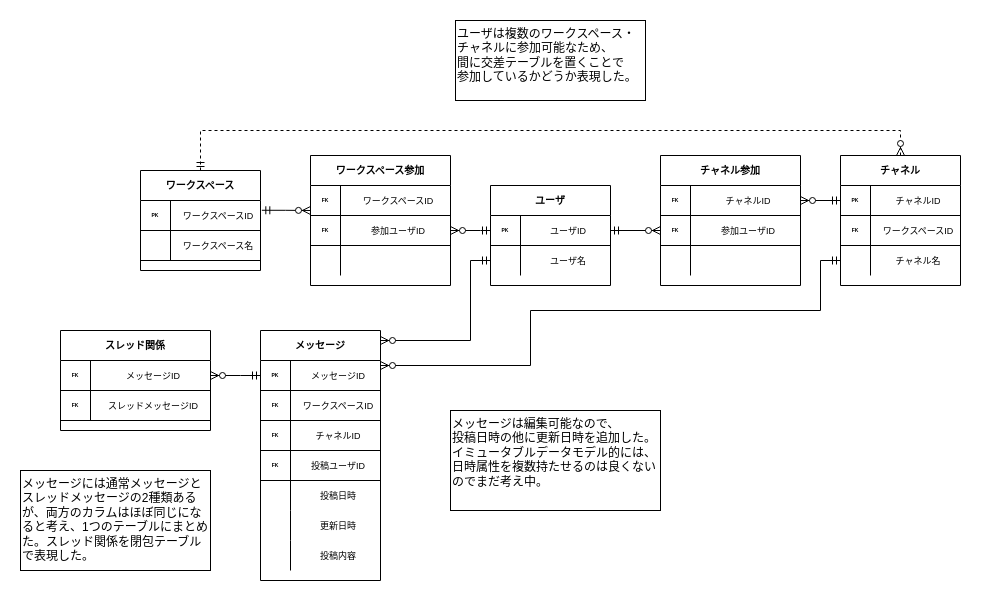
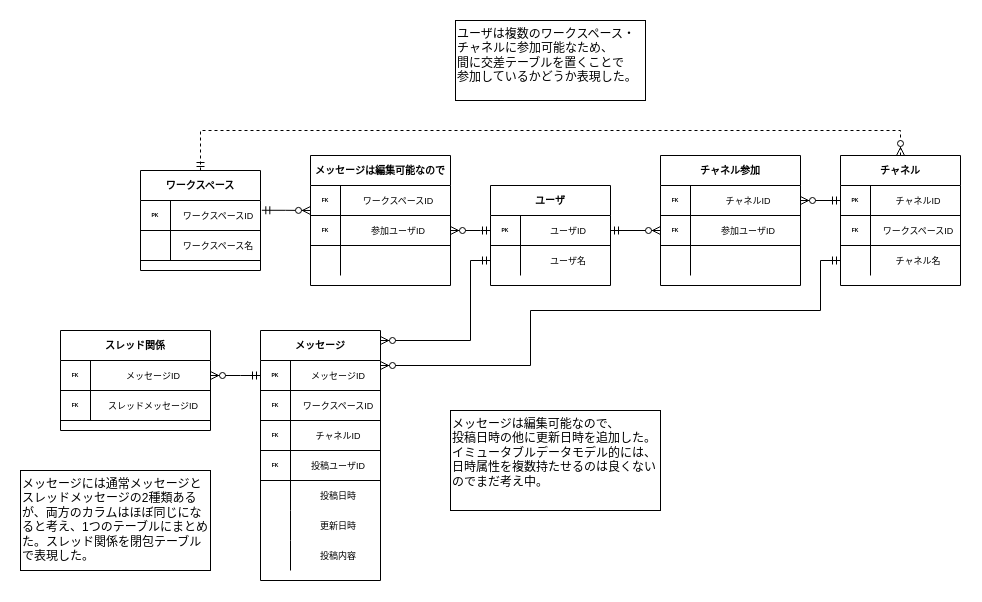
node "ワークスペース参加": label "ワークスペース参加" -> "メッセージは編集可能なので"
